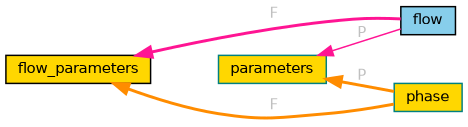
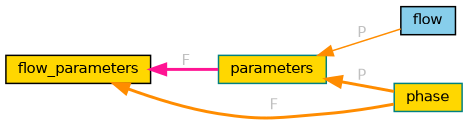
edge "flow" -> "flow_parameters": now "parameters" -> "flow_parameters"
edge "flow" -> "parameters": color deeppink -> darkorange
